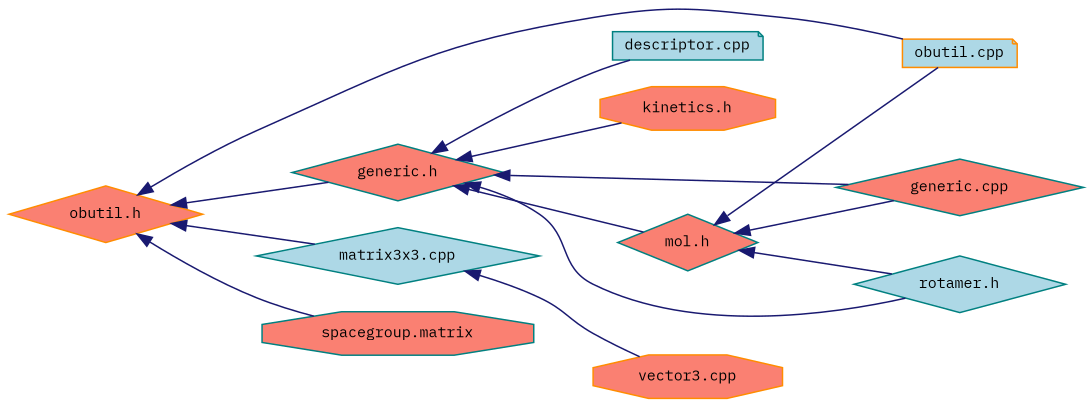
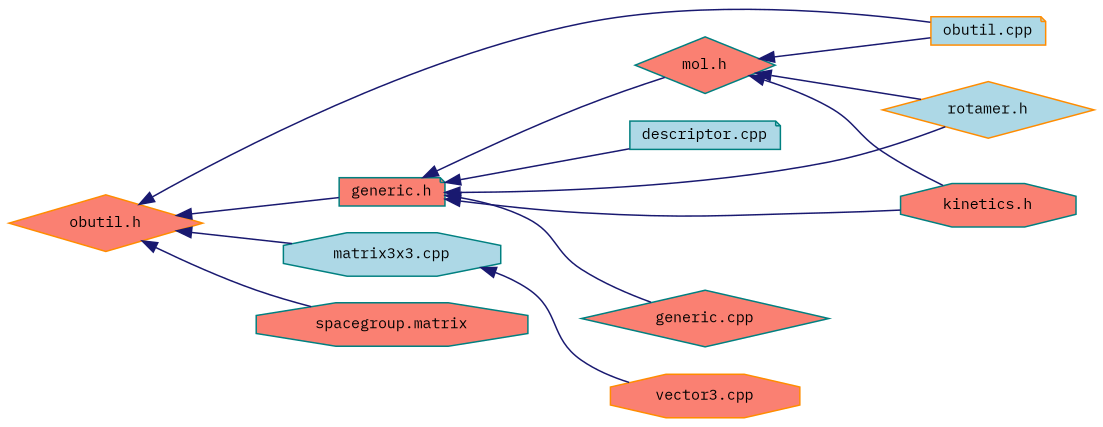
node "kinetics.h": color darkorange -> teal
node "generic.h": shape diamond -> note
edge "generic.cpp" -> "mol.h": now "kinetics.h" -> "mol.h"
node "matrix3x3.cpp": shape diamond -> octagon
node "rotamer.h": color teal -> darkorange
